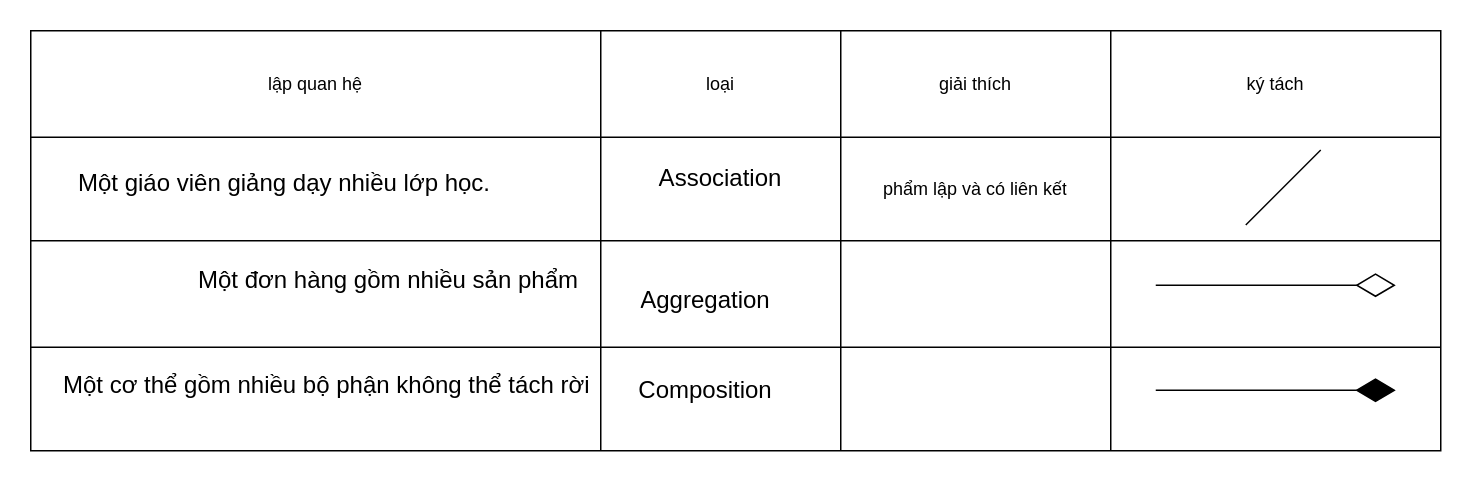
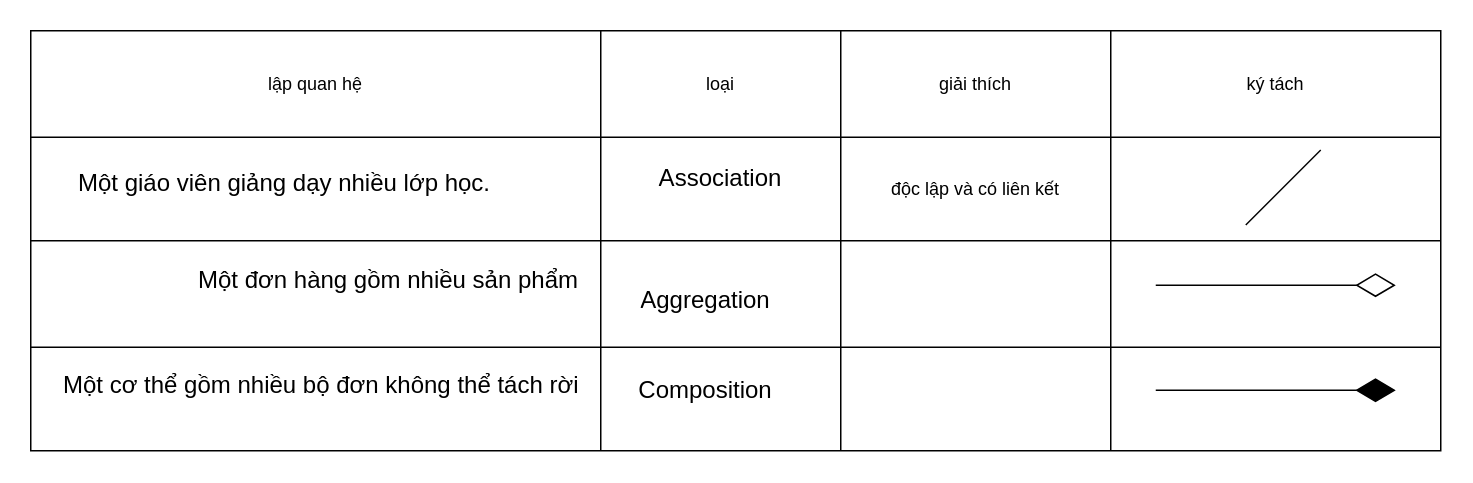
node "phẩm lập và có liên kết": label "phẩm lập và có liên kết" -> "độc lập và có liên kết"
node "Một cơ thể gồm nhiều bộ phận không thể tách rời": label "Một cơ thể gồm nhiều bộ phận không thể tách rời" -> "Một cơ thể gồm nhiều bộ đơn không thể tách rời"
